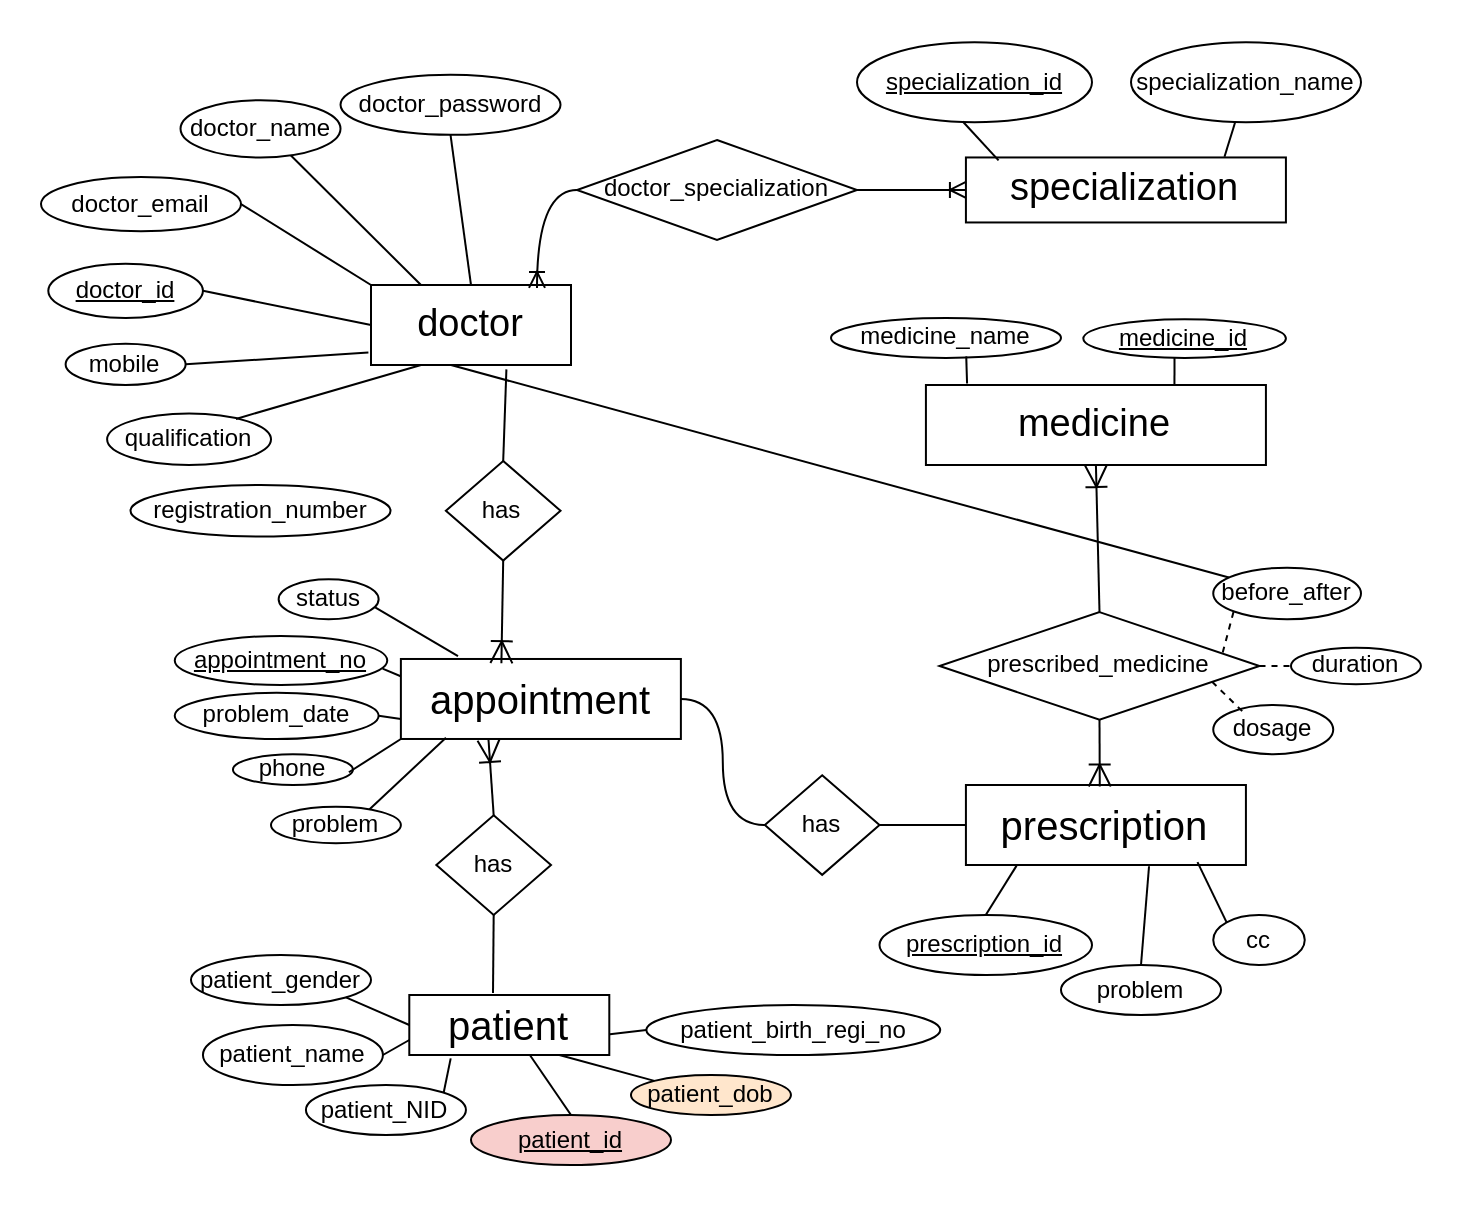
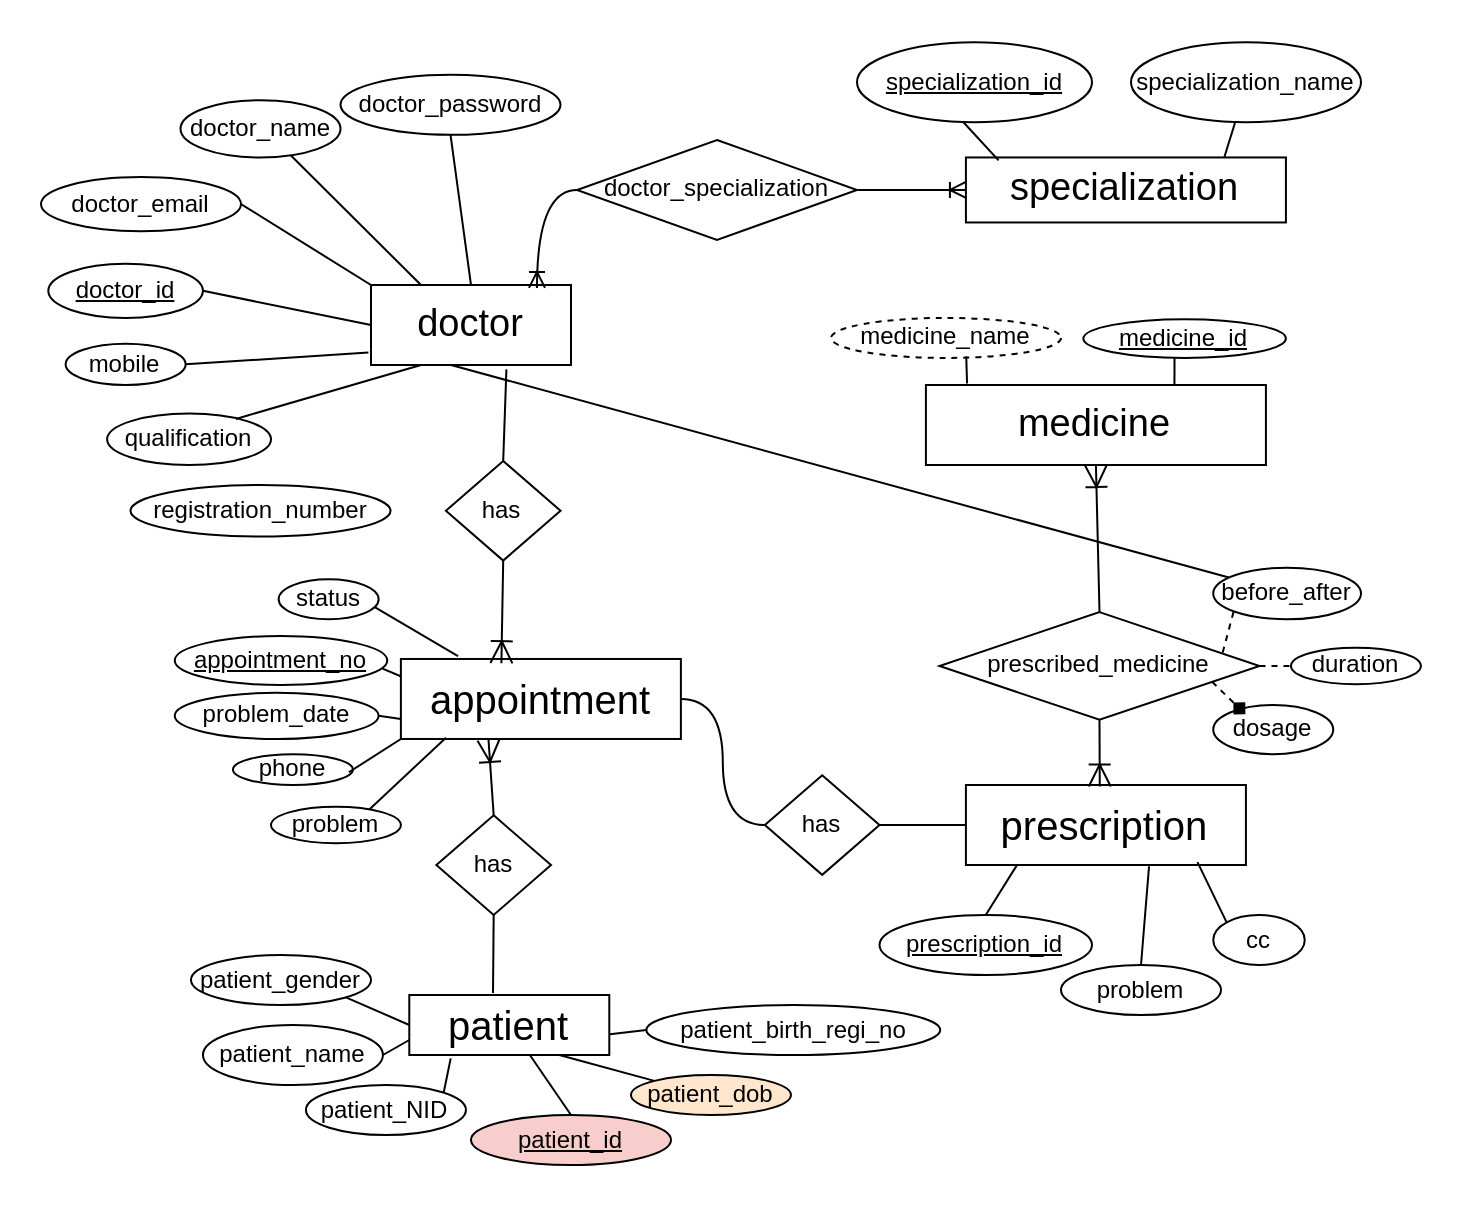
node "medicine_name": style solid -> dashed
edge "prescribed_medicine" -- "dosage": arrowhead none -> diamond
